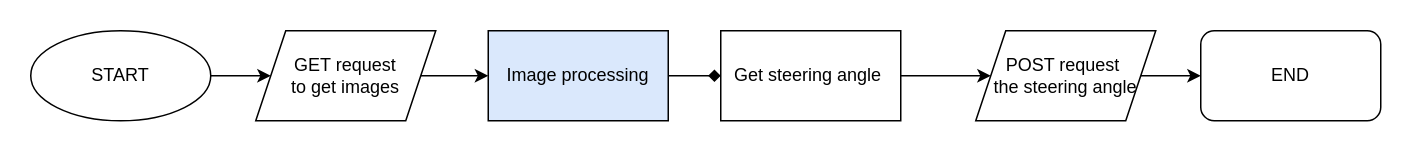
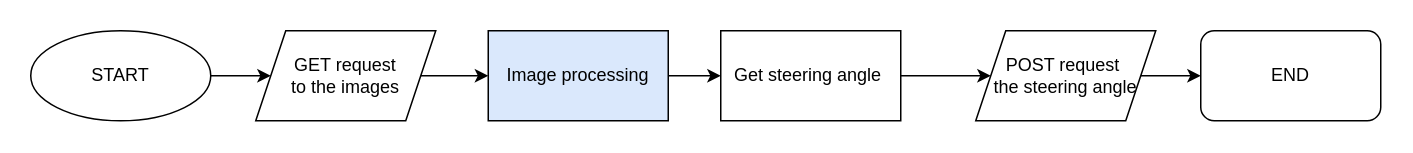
node "GET request to get images": label "GET request to get images" -> "GET request to the images"
edge "Image processing" -> "Get steering angle": arrowhead diamond -> classic
